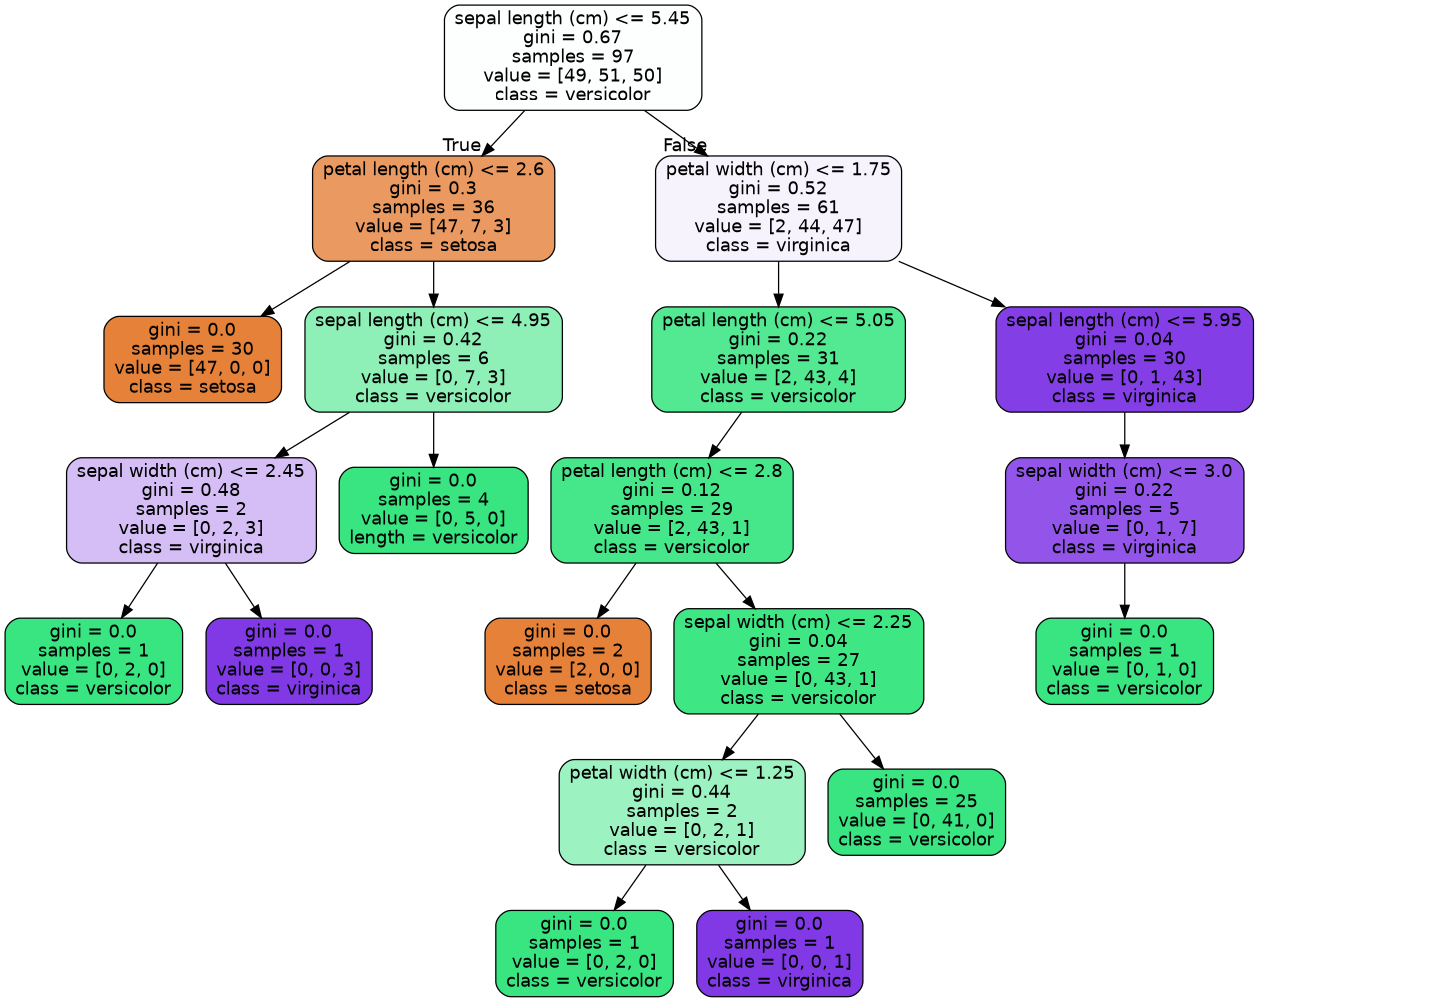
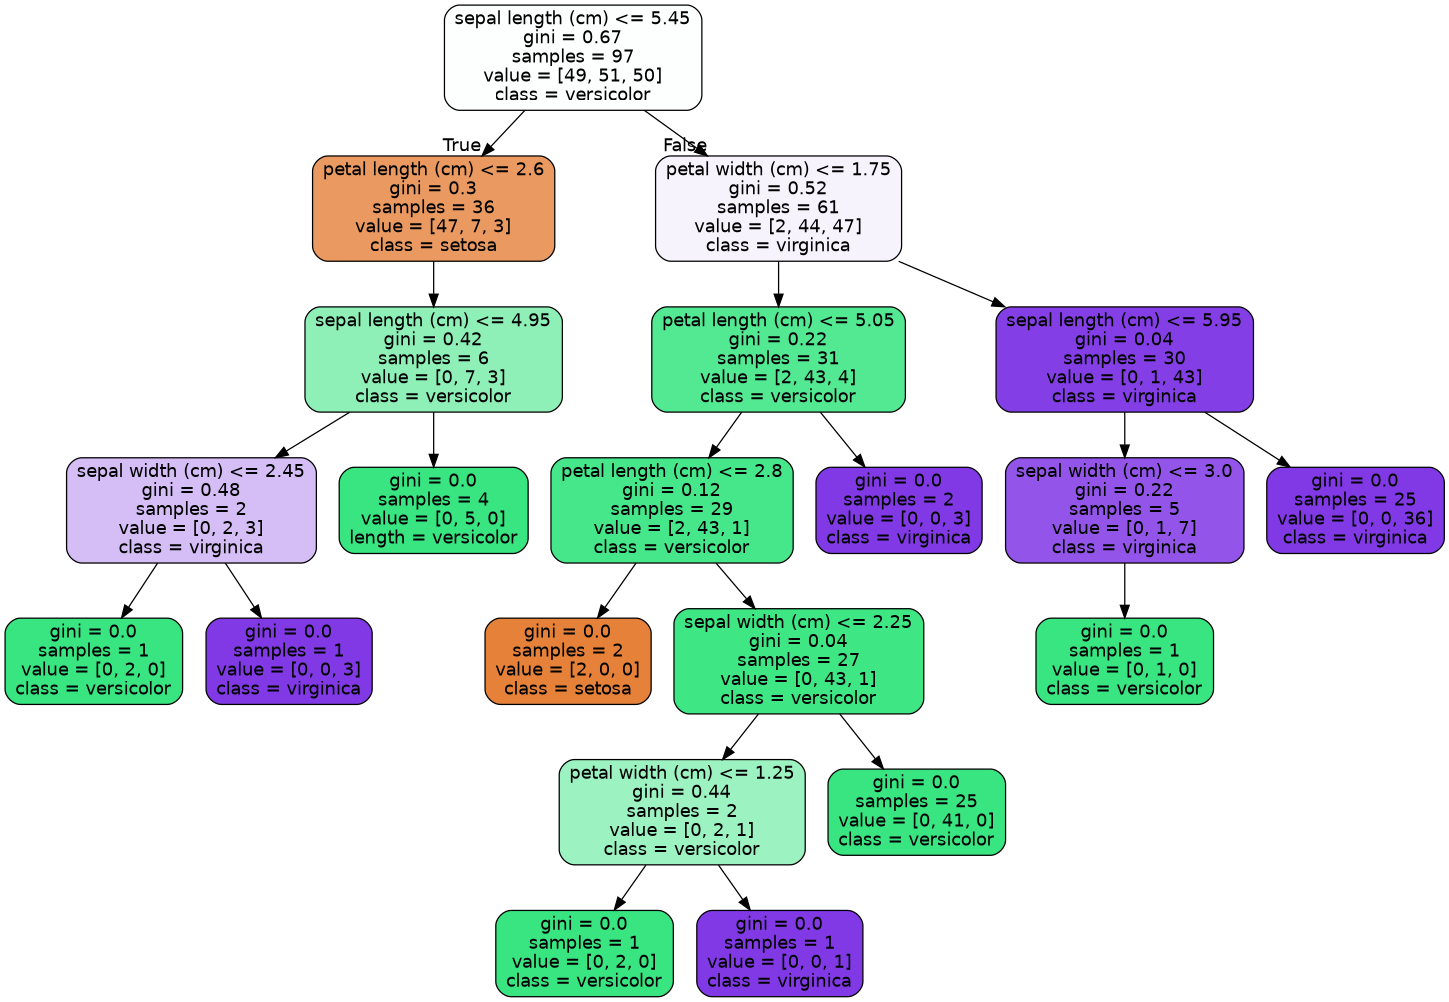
node "gini = 0.0 samples = 30 value = [47, 0, 0] class = setosa": removed
node "gini = 0.0 samples = 2 value = [0, 0, 3] class = virginica": added
node "gini = 0.0 samples = 25 value = [0, 0, 36] class = virginica": added
